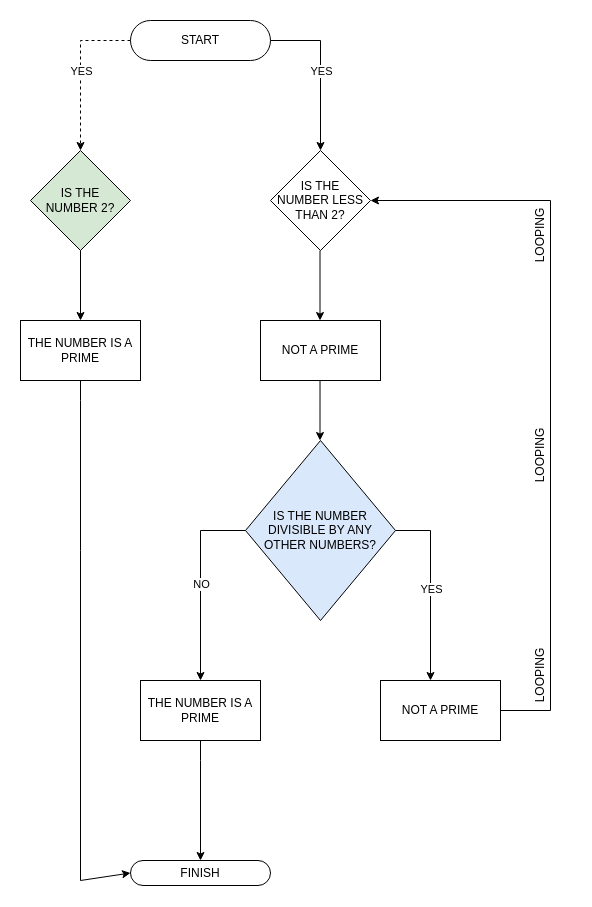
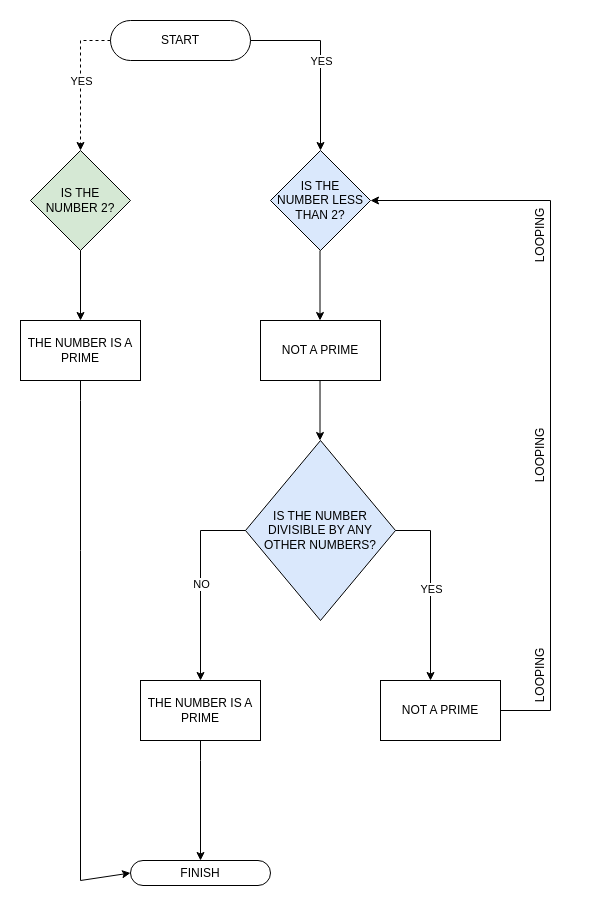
node "START": moved (201, 41) -> (181, 41)
node "IS THE NUMBER LESS THAN 2?": fillcolor #ffffff -> #dae8fc
